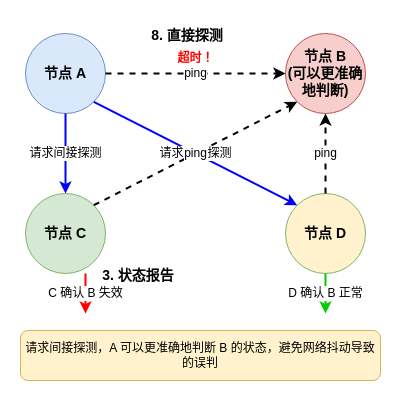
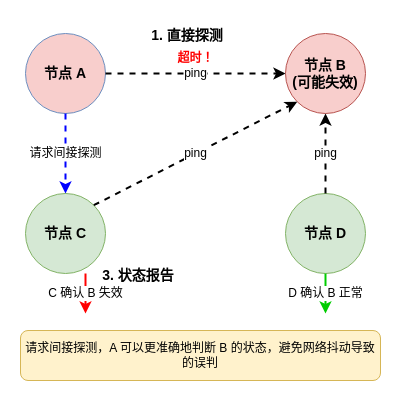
node "8. 直接探测": label "8. 直接探测" -> "1. 直接探测"
node "节点 A": fillcolor #dae8fc -> #f8cecc
node "节点 B (可以更准确地判断)": label "节点 B (可以更准确地判断)" -> "节点 B (可能失效)"
edge "节点 A" -> "节点 D": removed, label "请求间接探测"
edge "节点 A" -> "节点 C": style solid -> dashed
node "节点 D": fillcolor #fff2cc -> #d5e8d4
